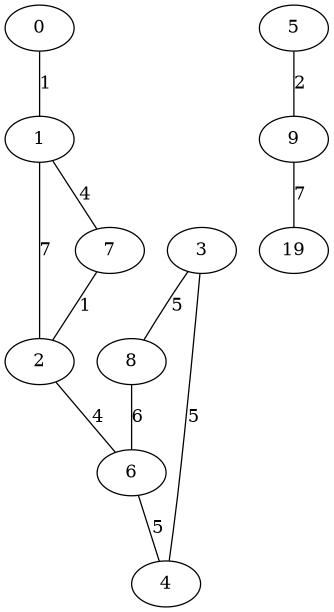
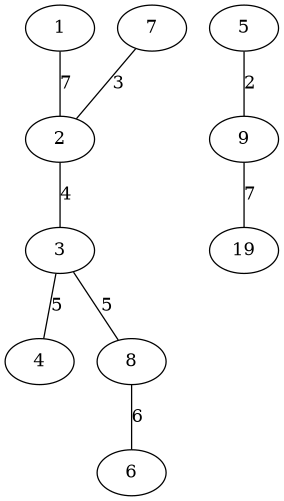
node "0": removed
edge "1" -- "7": removed, label "4"
edge "7" -- "2": label "1" -> "3"
edge "2" -- "6": now "2" -- "3"
edge "6" -- "4": removed, label "5"
